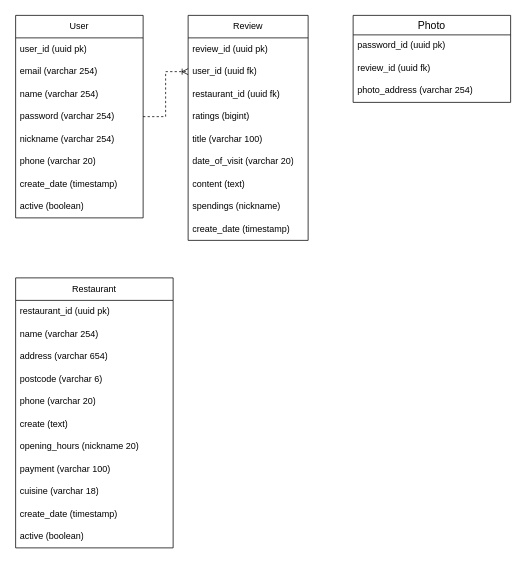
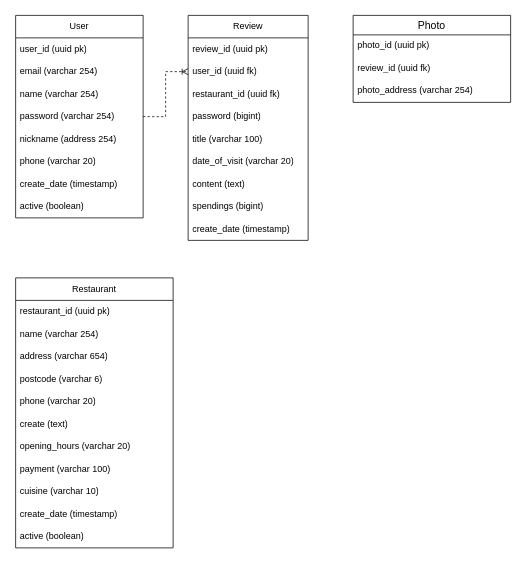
node "password_id (uuid pk)": label "password_id (uuid pk)" -> "photo_id (uuid pk)"
node "ratings (bigint)": label "ratings (bigint)" -> "password (bigint)"
node "nickname (varchar 254)": label "nickname (varchar 254)" -> "nickname (address 254)"
node "spendings (nickname)": label "spendings (nickname)" -> "spendings (bigint)"
node "opening_hours (nickname 20)": label "opening_hours (nickname 20)" -> "opening_hours (varchar 20)"
node "cuisine (varchar 18)": label "cuisine (varchar 18)" -> "cuisine (varchar 10)"
